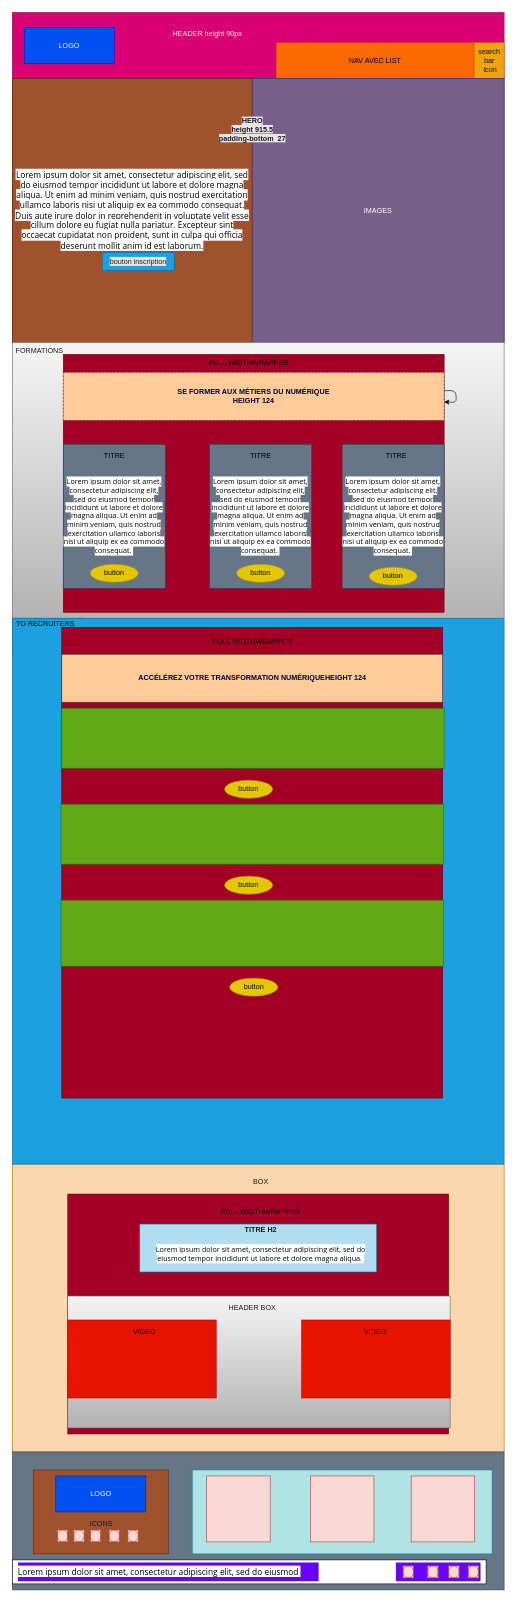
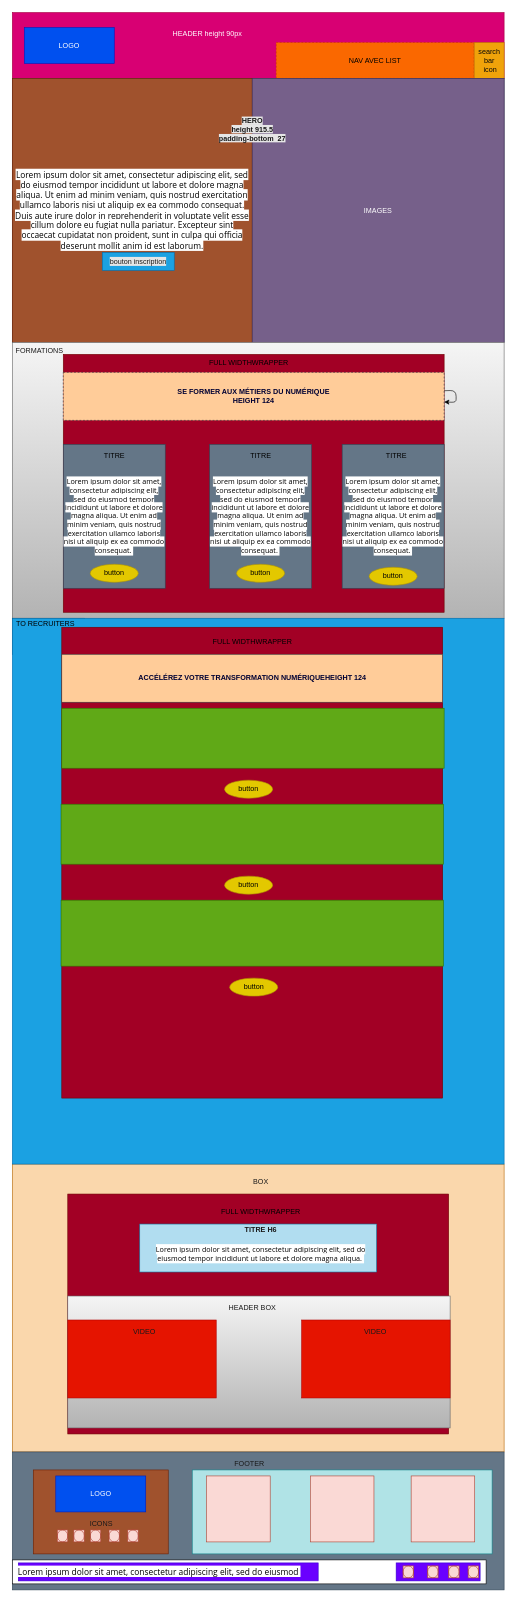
node "TITRE H2": label "TITRE H2" -> "TITRE H6"
node "FOOTER": added
